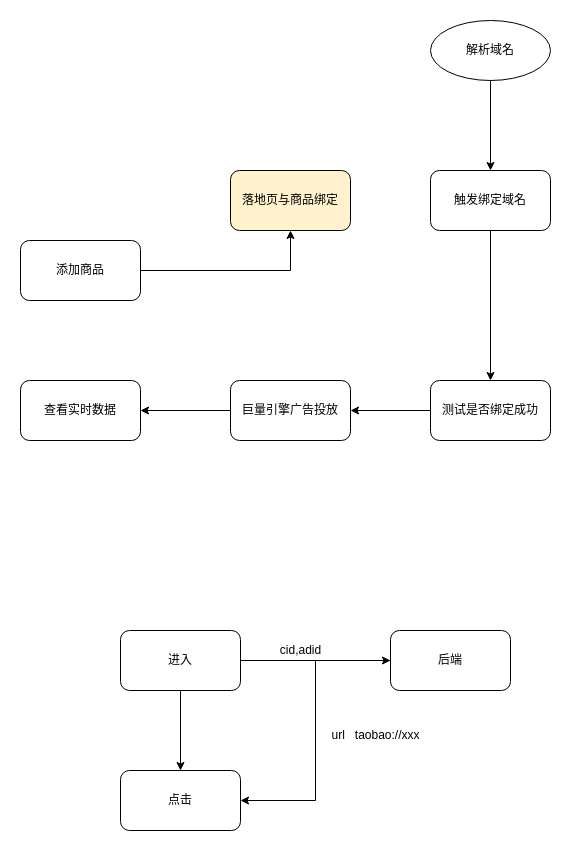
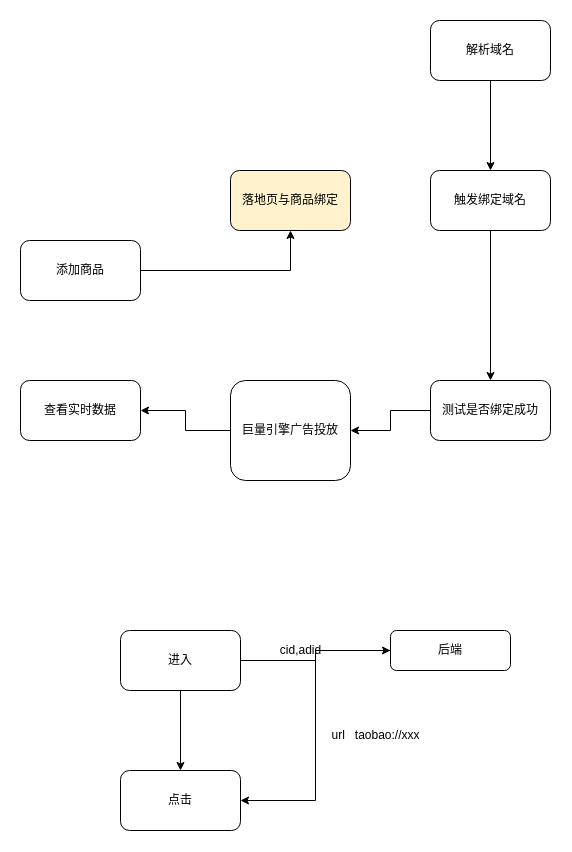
node "解析域名": shape ellipse -> rounded rectangle
node "巨量引擎广告投放": size 120x60 -> 120x100
node "后端": size 120x60 -> 120x40
